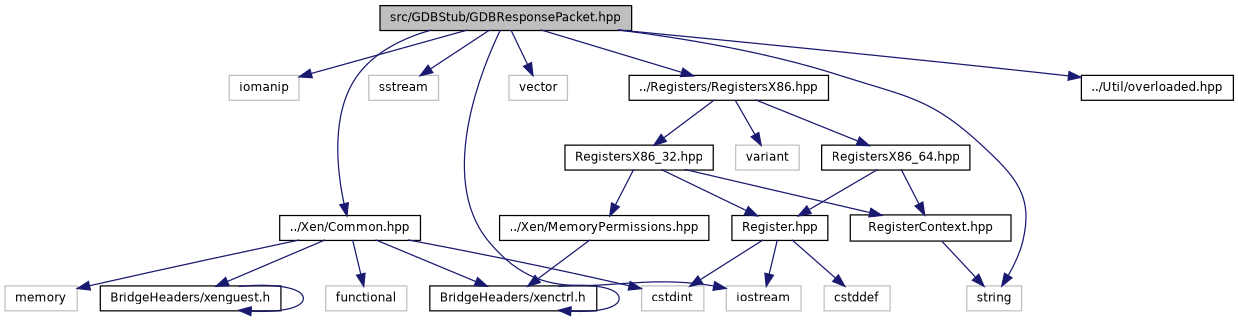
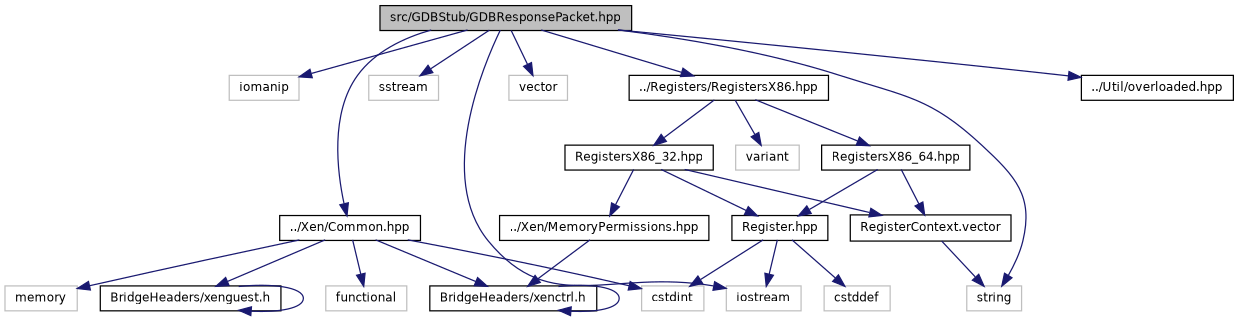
node "RegisterContext.hpp": label "RegisterContext.hpp" -> "RegisterContext.vector"
